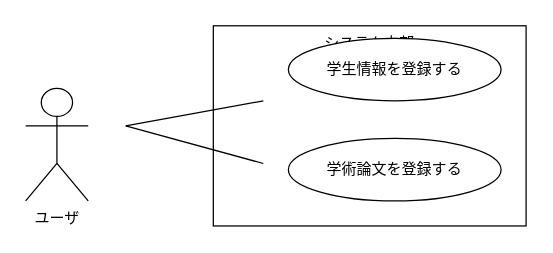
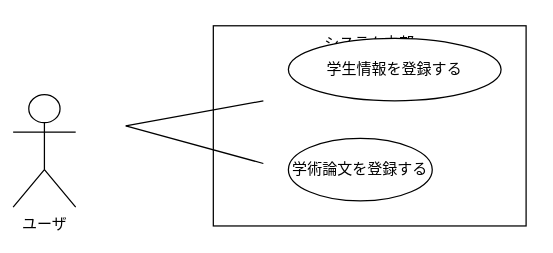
node "ユーザ": moved (57, 144) -> (44, 151)
node "学術論文を登録する": size 213x63 -> 144x63
